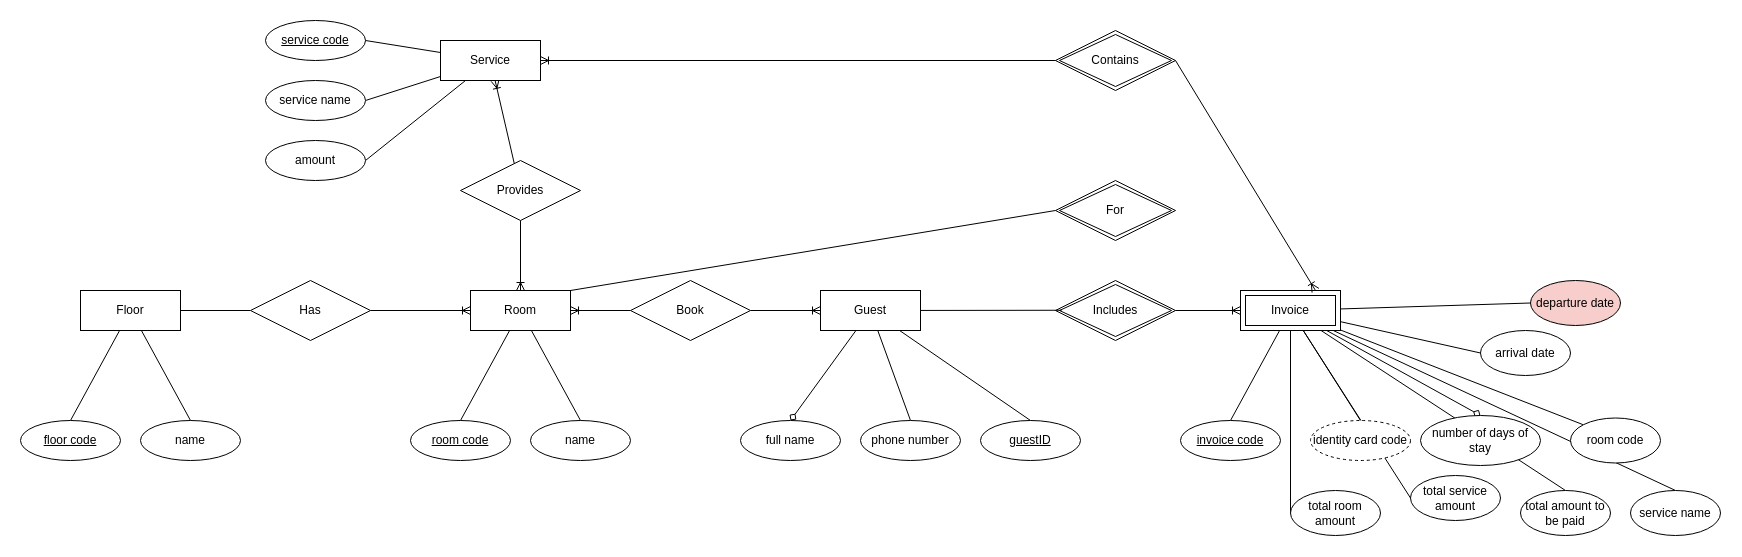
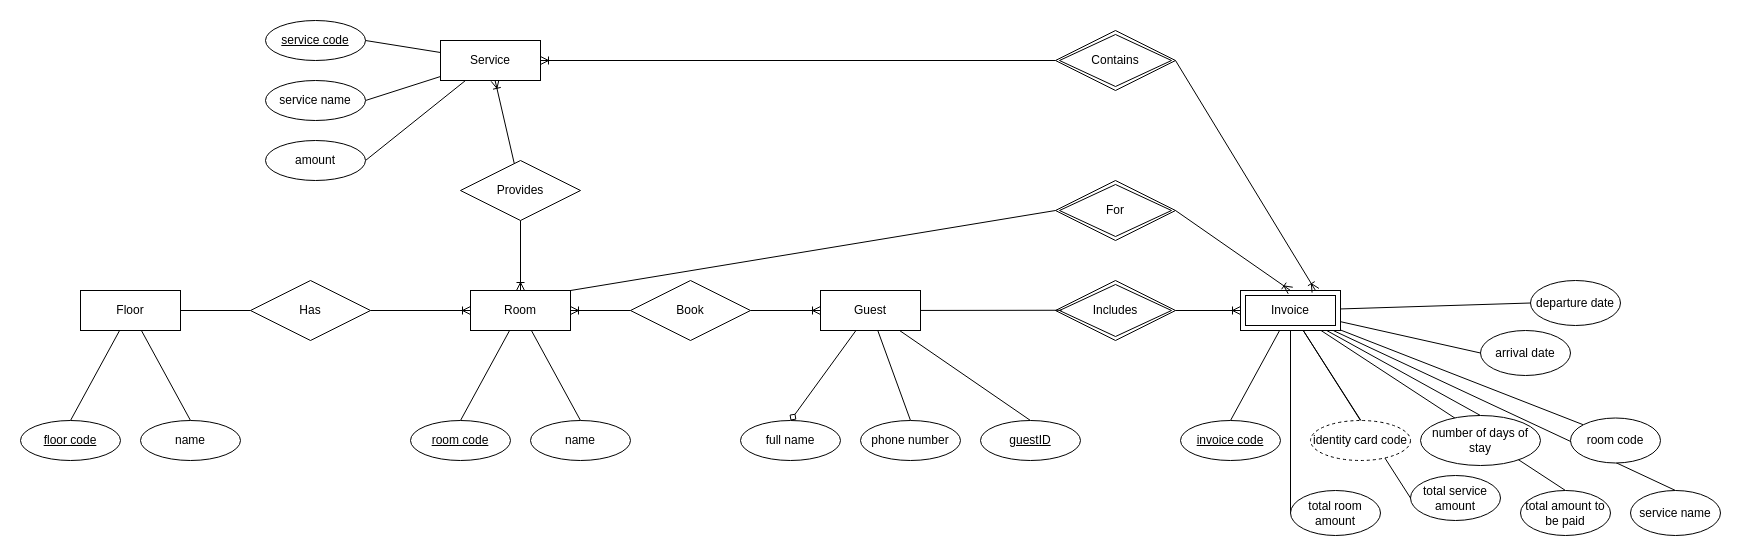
edge "For" -> "Invoice": added
node "departure date": fillcolor #f8cecc -> #ffffff
edge "Invoice" -> "number of days of stay": arrowhead diamond -> none
